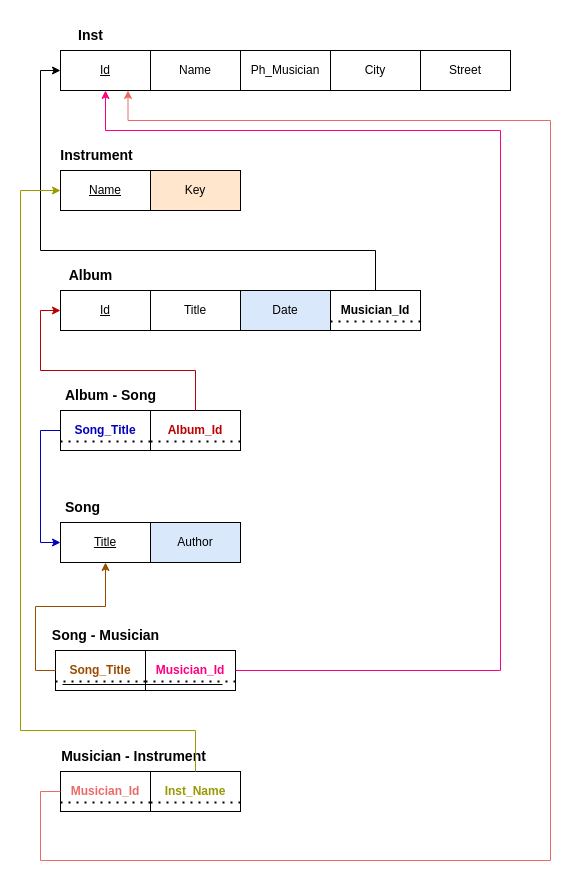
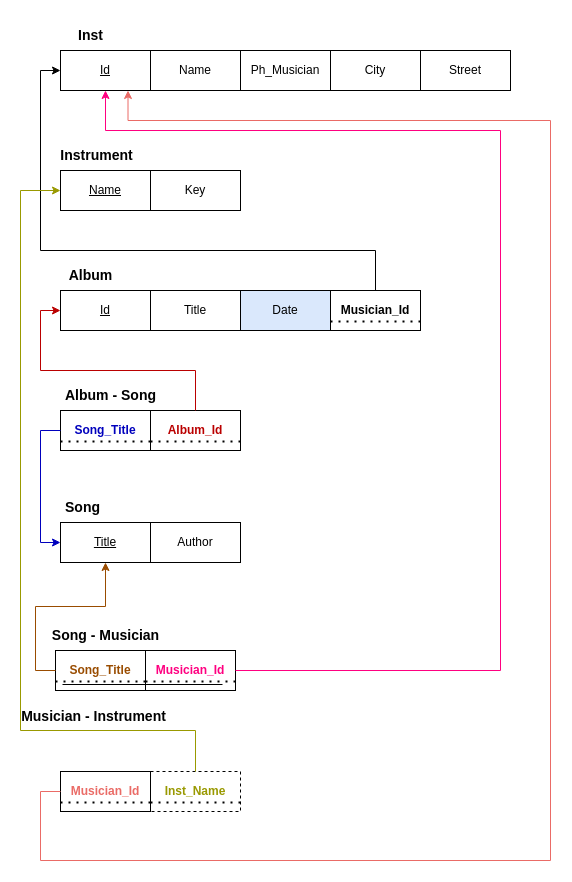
node "Key": fillcolor #ffe6cc -> #ffffff
node "Author": fillcolor #dae8fc -> #ffffff
node "Musician - Instrument": moved (134, 757) -> (94, 717)
node "Inst_Name": style solid -> dashed
